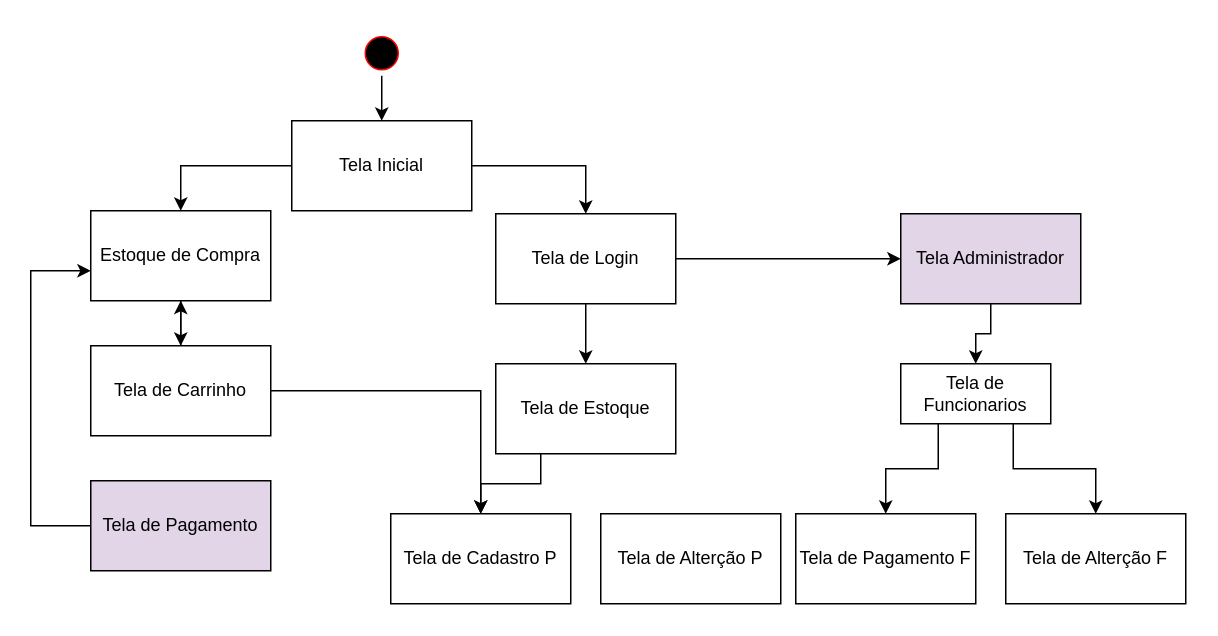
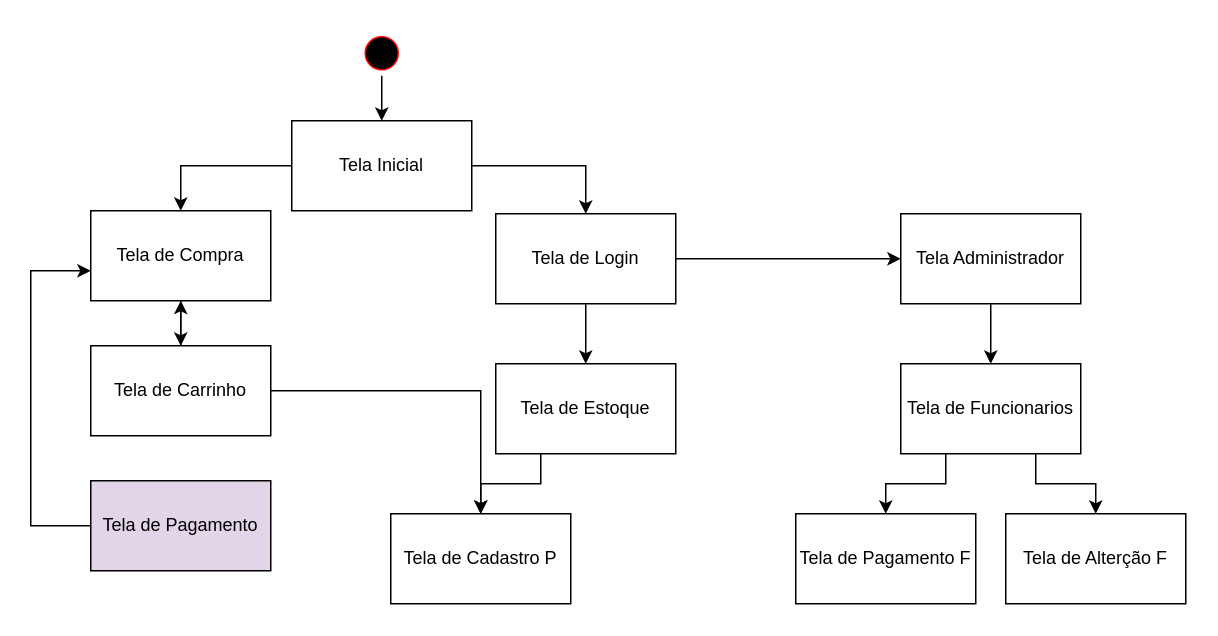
node "Estoque de Compra": label "Estoque de Compra" -> "Tela de Compra"
node "Tela Administrador": fillcolor #e1d5e7 -> #ffffff
node "Tela de Funcionarios": size 150x60 -> 180x90
node "Tela de Alterção P": removed
